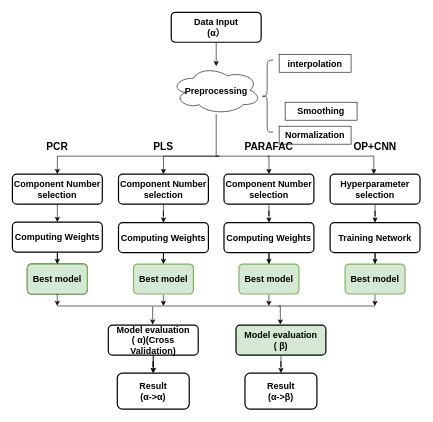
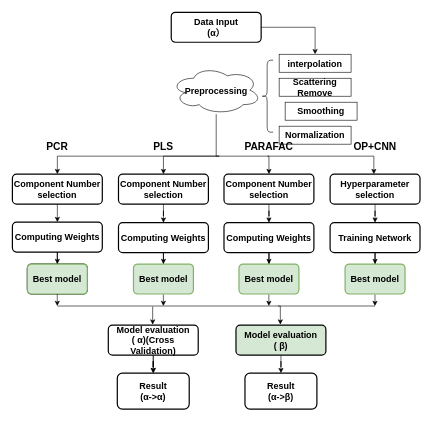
edge "Data Input(α）" -> "Preprocessing": now "Data Input(α）" -> "interpolation"
node "Scattering Remove": added
